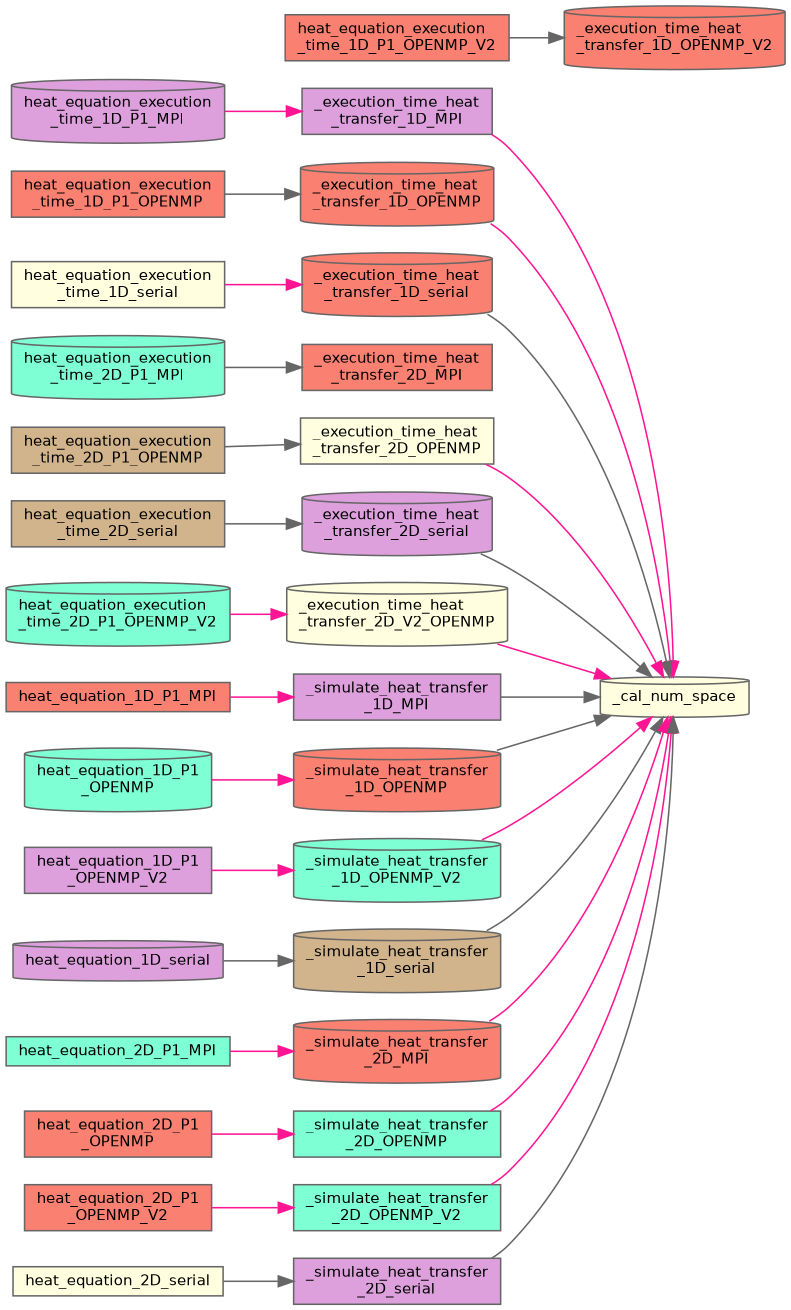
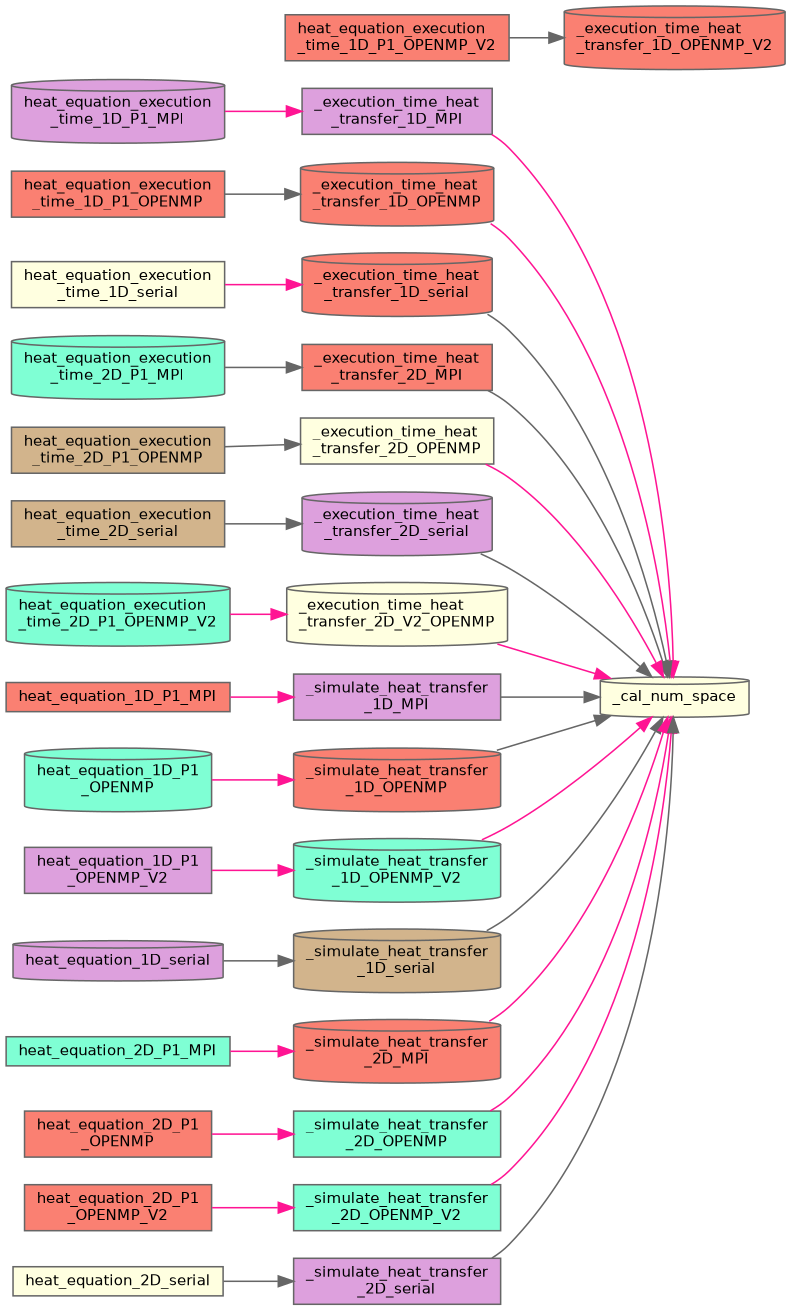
edge "_execution_time_heat _transfer_2D_MPI" -> "_cal_num_space": added
